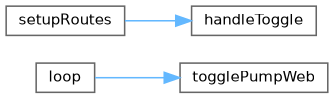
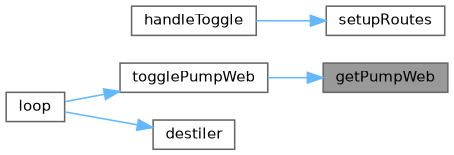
edge "setupRoutes" -> "handleToggle": reversed
node "getPumpWeb": added
node "destiler": added
